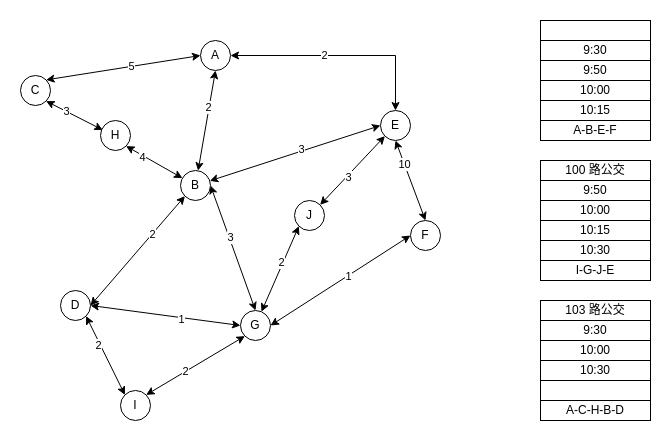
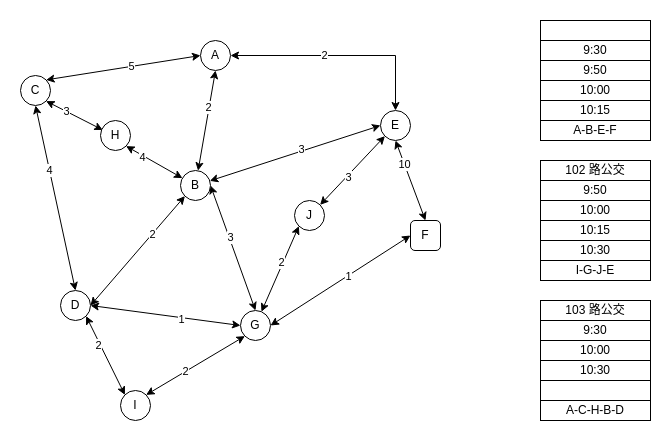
node "100 路公交": label "100 路公交" -> "102 路公交"
edge "C" -- "D": added, label "4"
node "F": shape ellipse -> rounded rectangle
